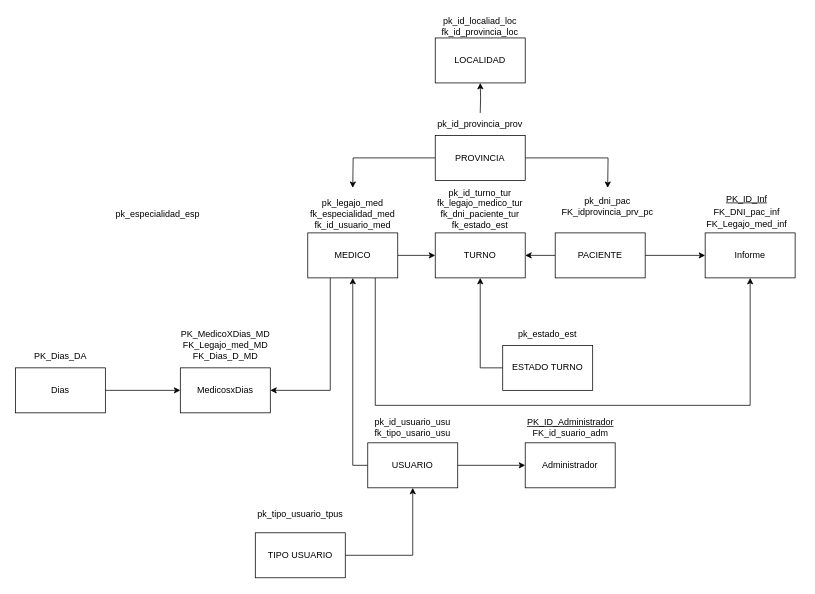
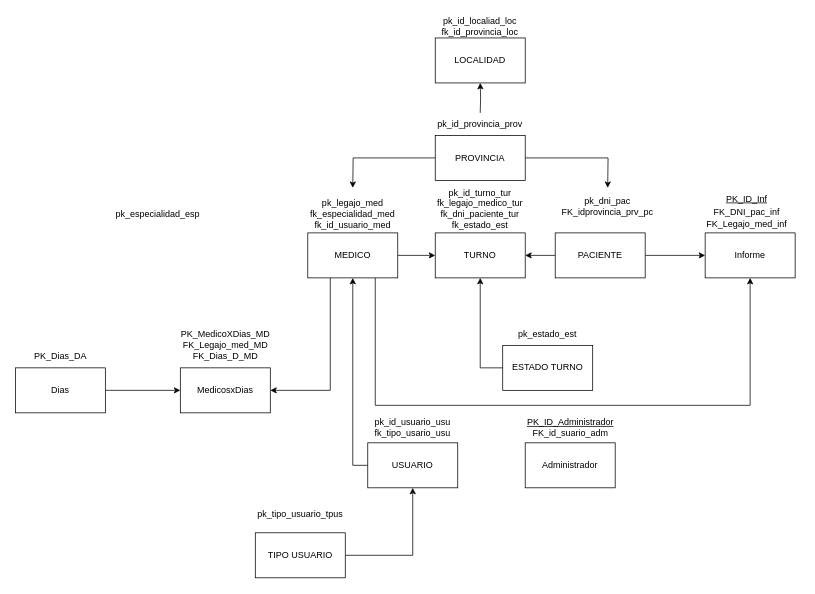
edge "USUARIO" -> "Administrador": removed
